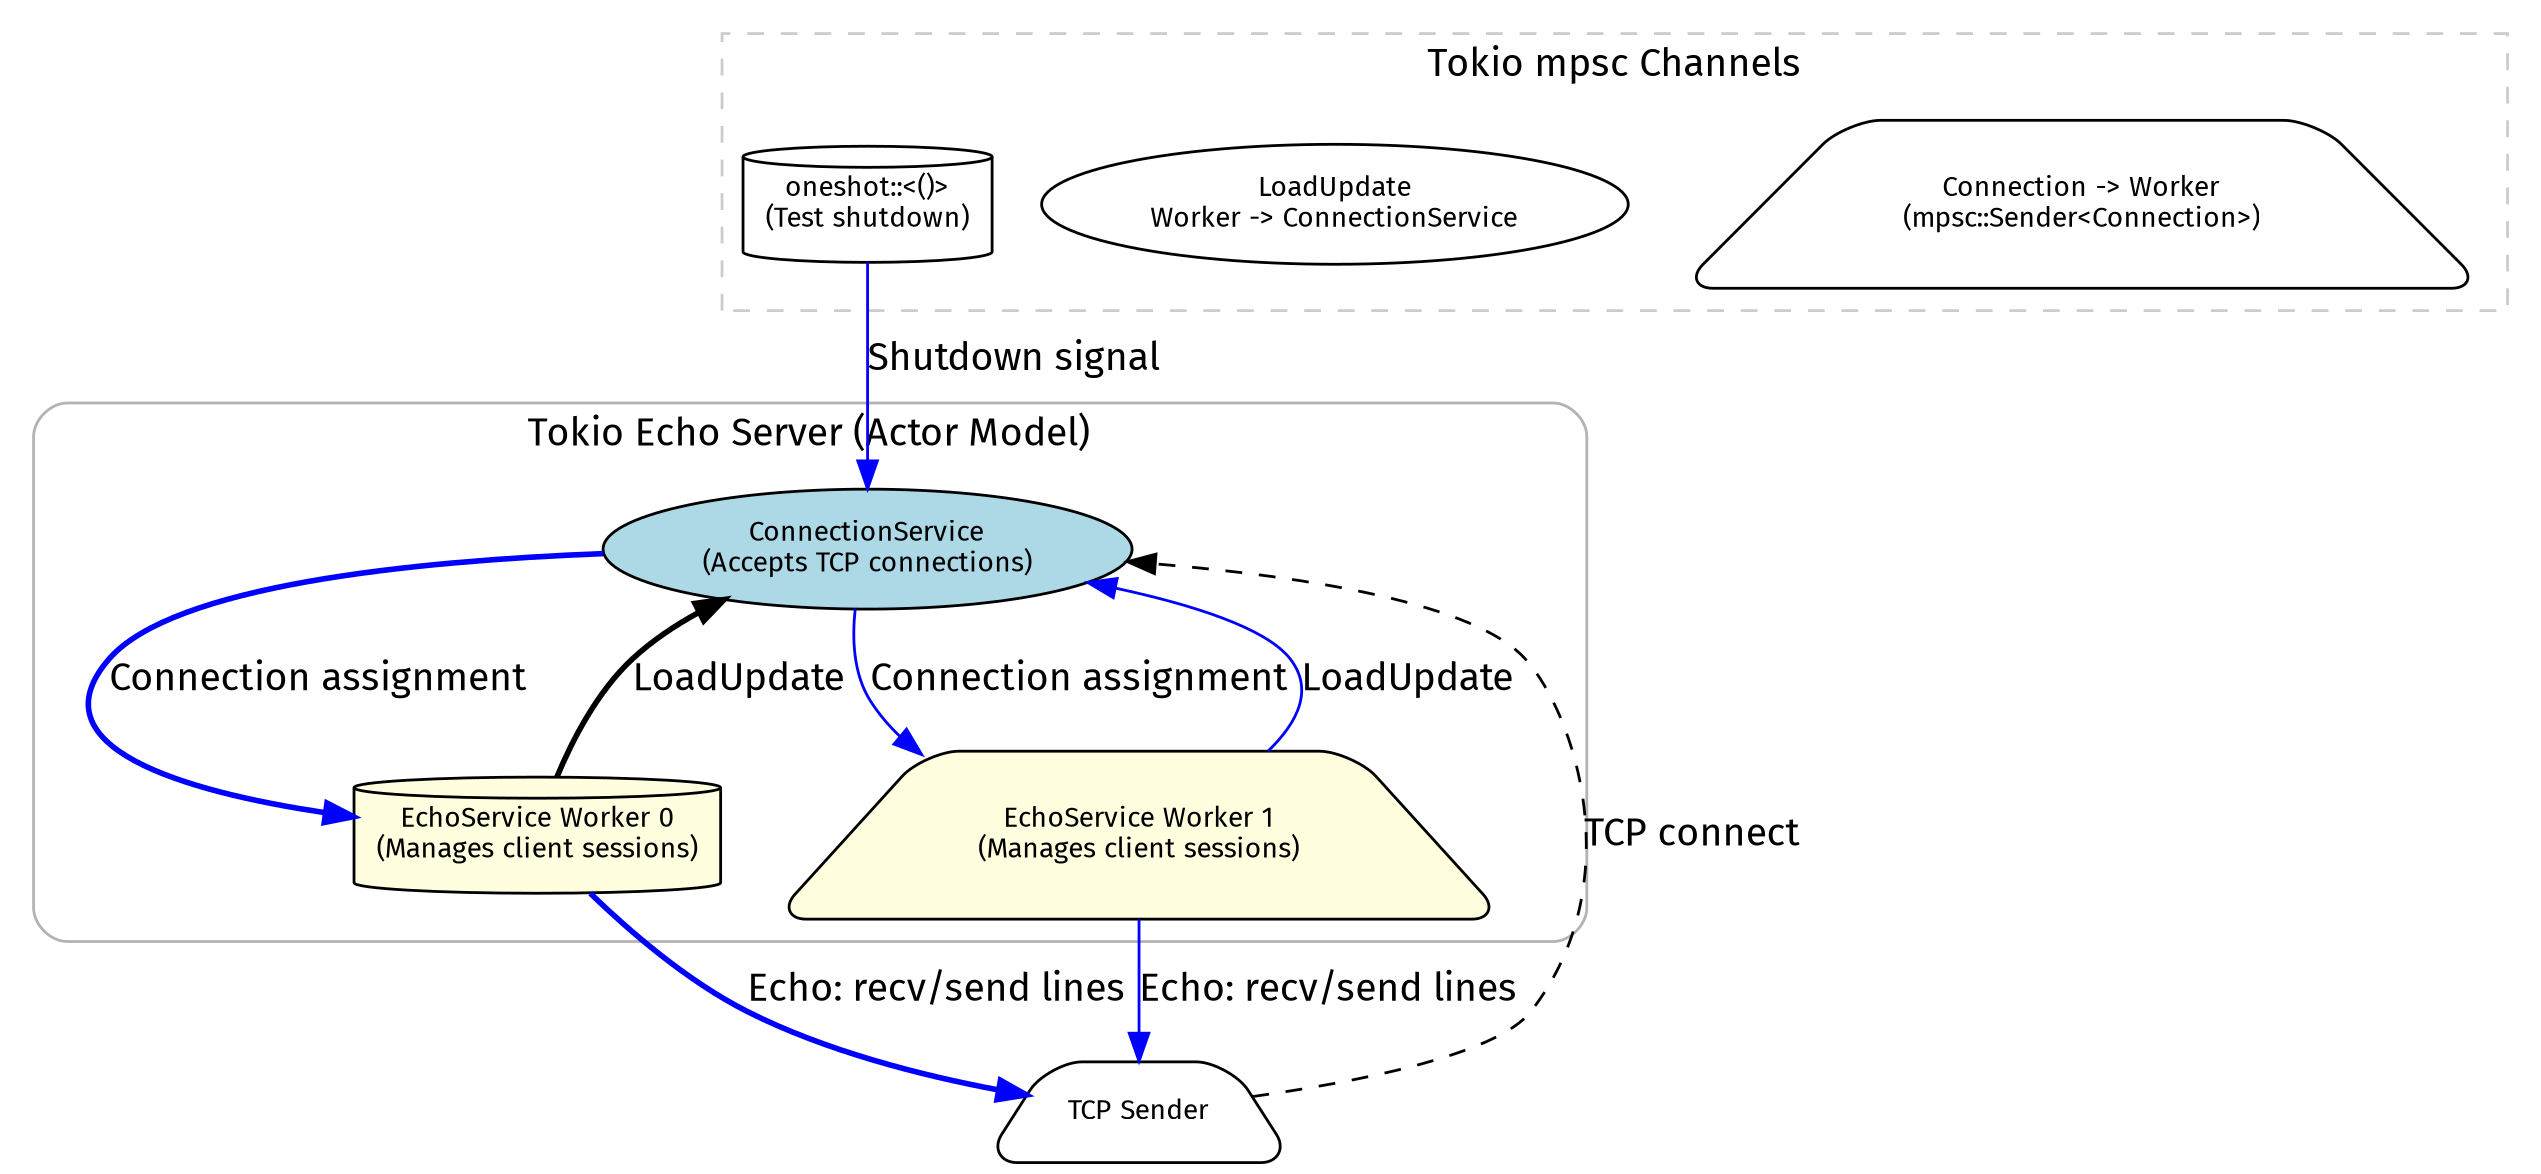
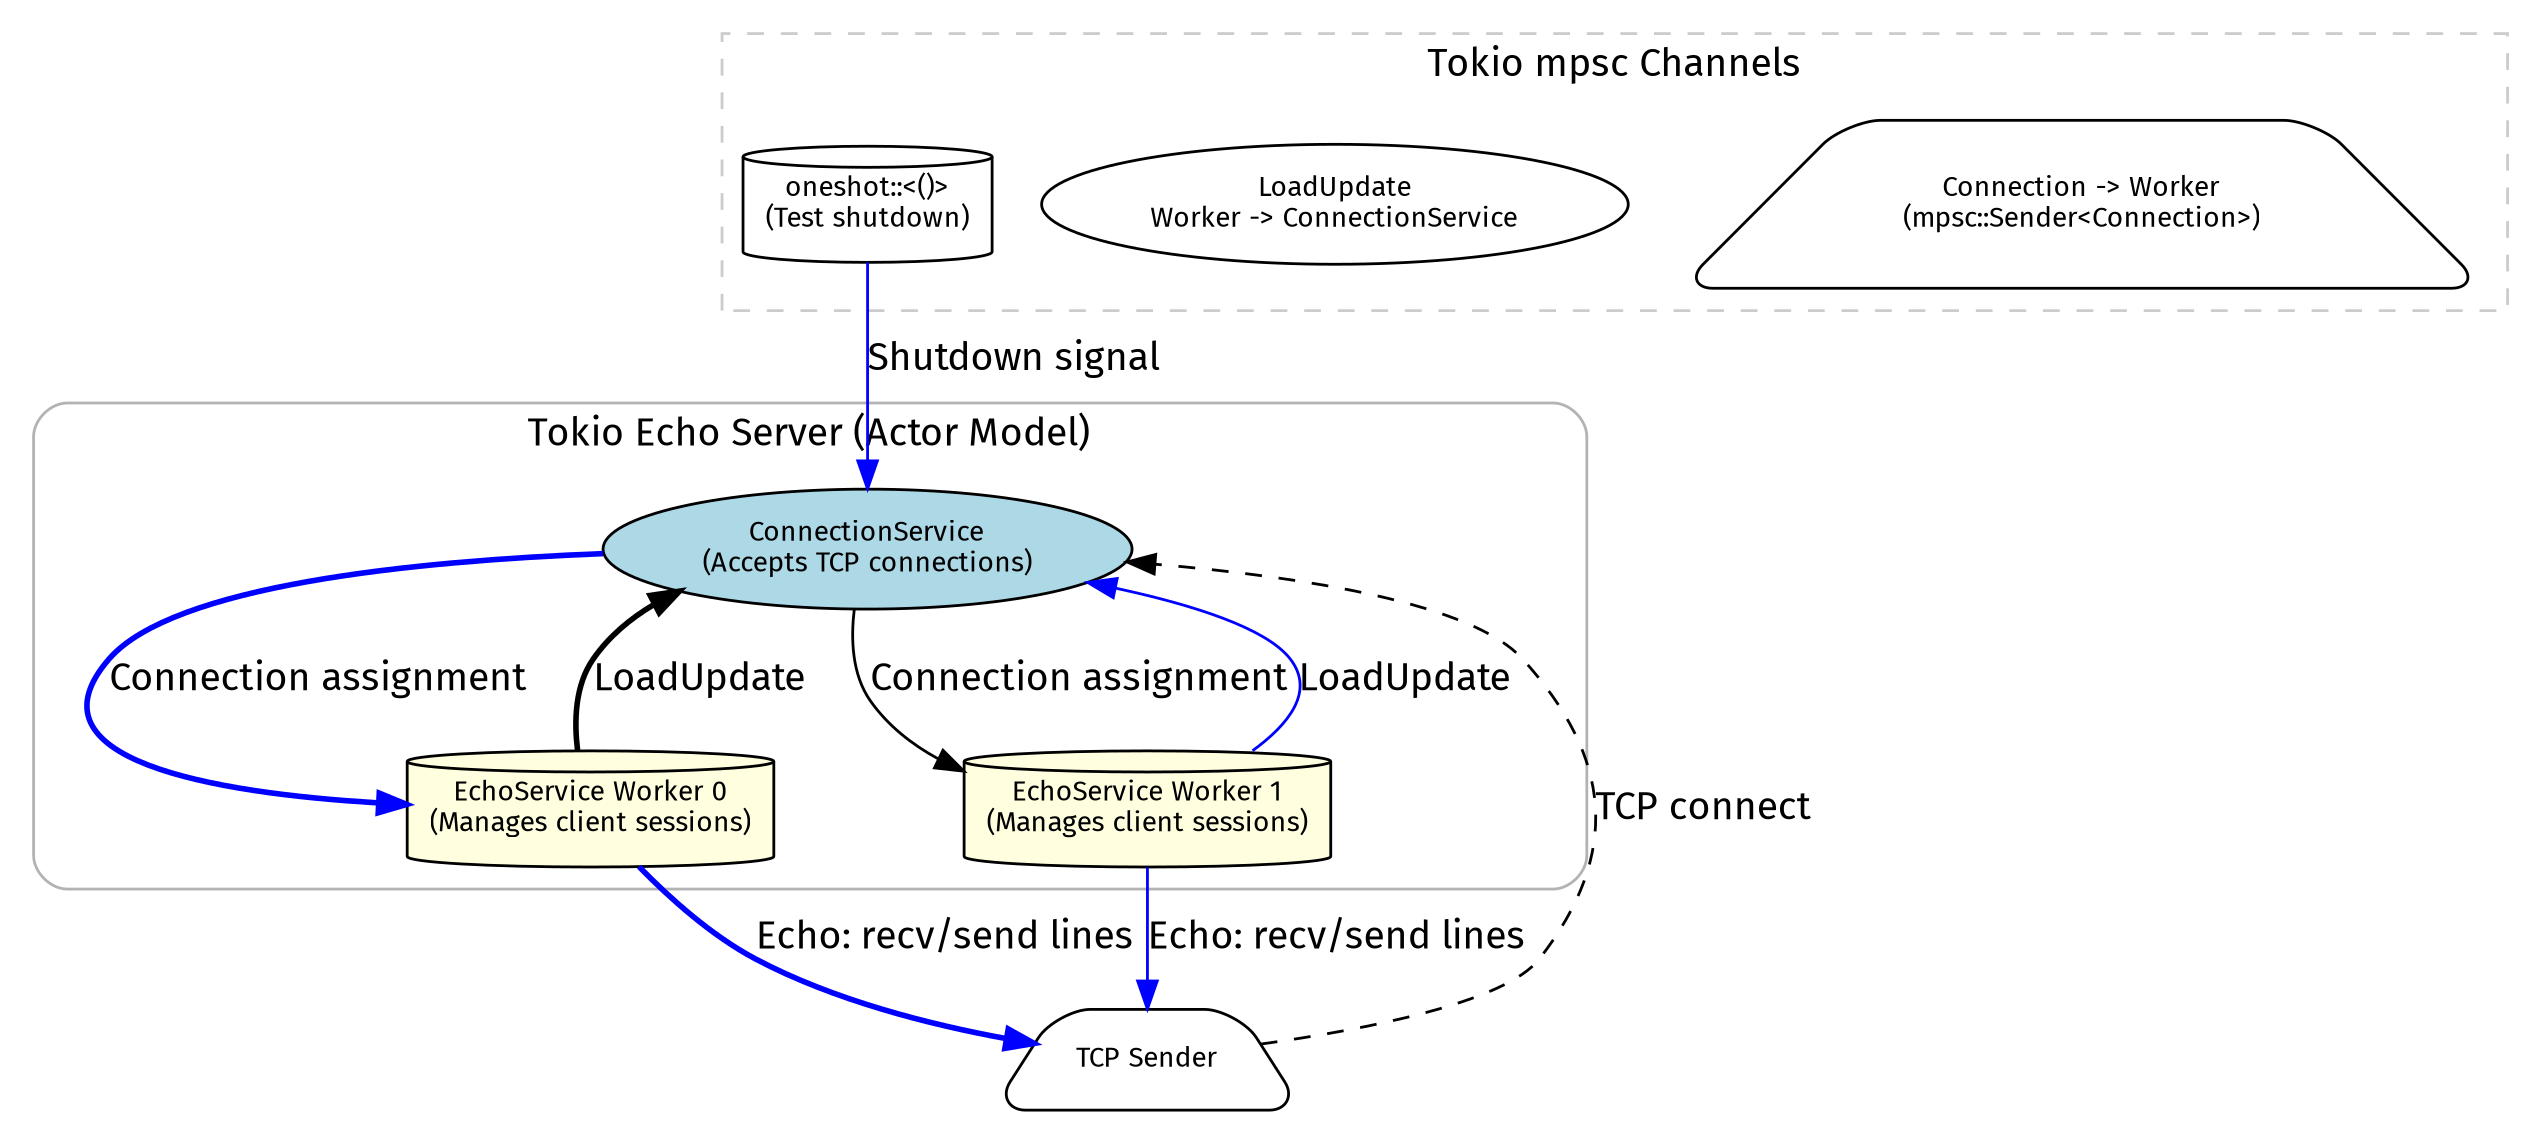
edge "ConnectionService (Accepts TCP connections)" -> "EchoService Worker 1 (Manages client sessions)": color blue -> black
node "EchoService Worker 1 (Manages client sessions)": shape trapezium -> cylinder
